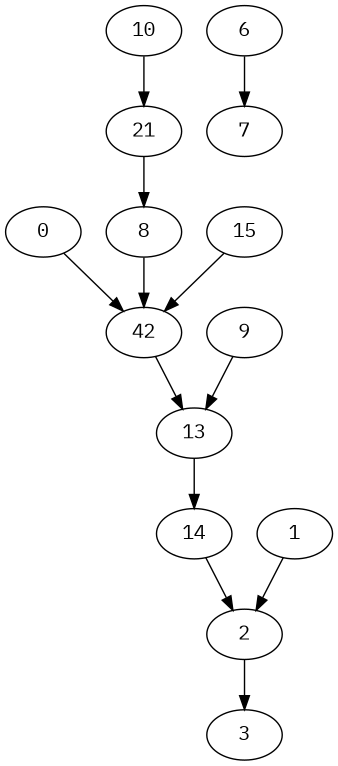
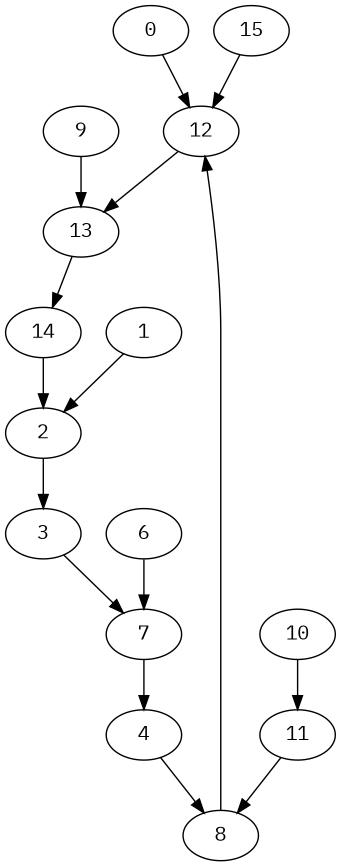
node "21": label "21" -> "11"
node "42": label "42" -> "12"
edge "3" -> "7": added
node "4": added
